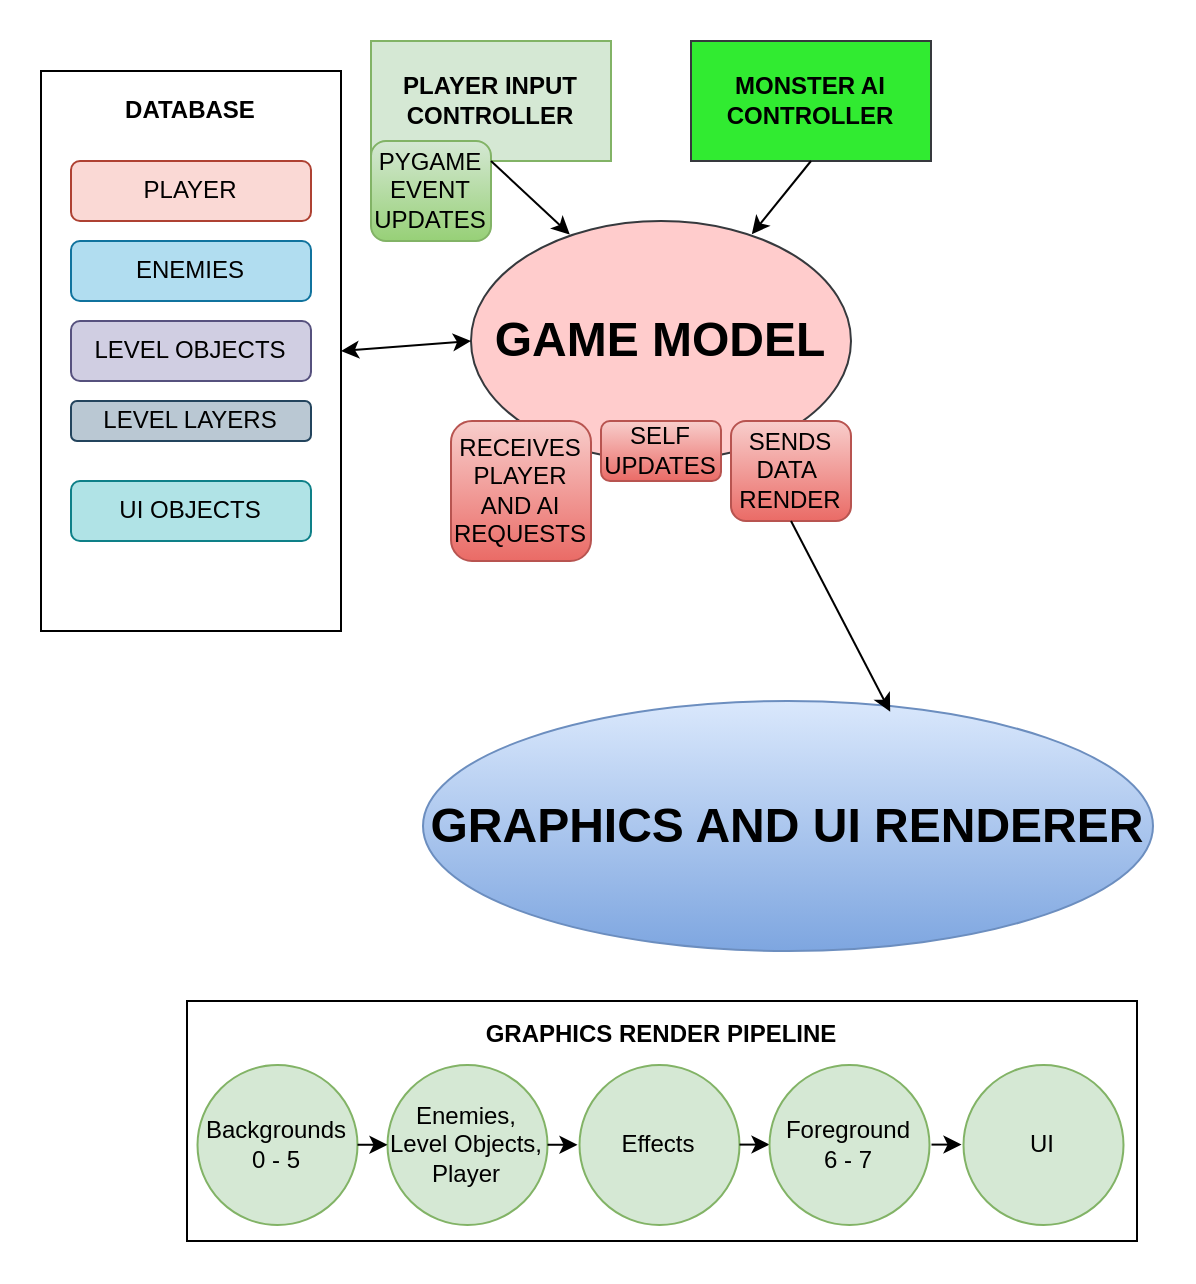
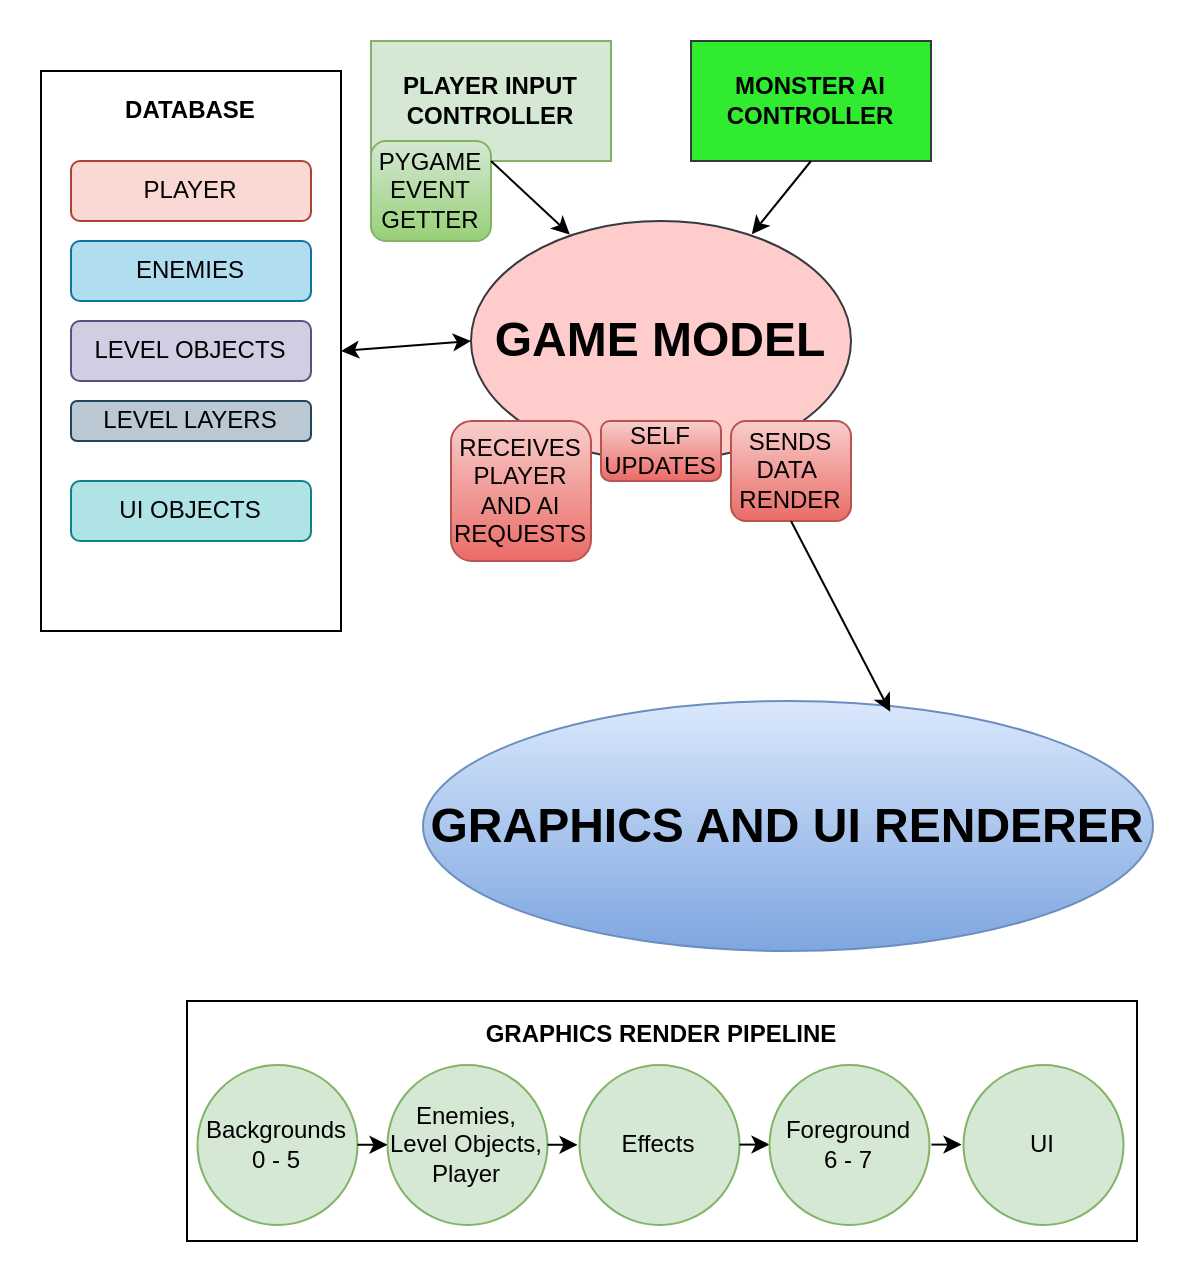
node "PYGAME EVENT UPDATES": label "PYGAME EVENT UPDATES" -> "PYGAME EVENT GETTER"
